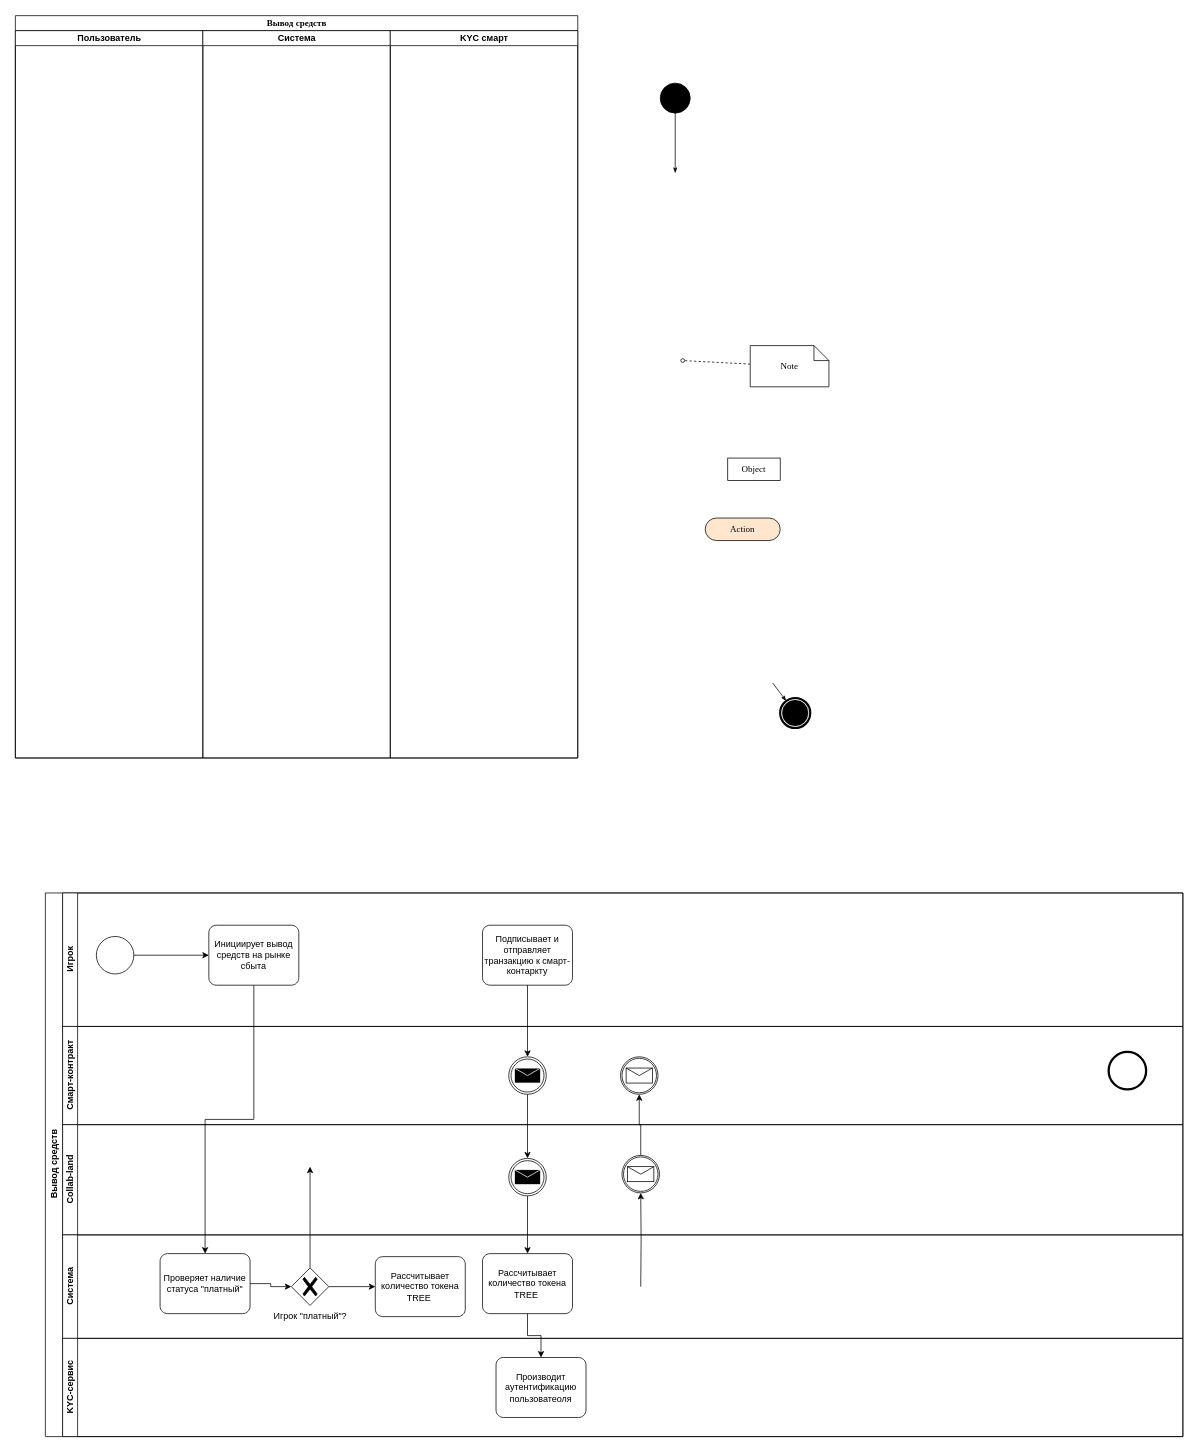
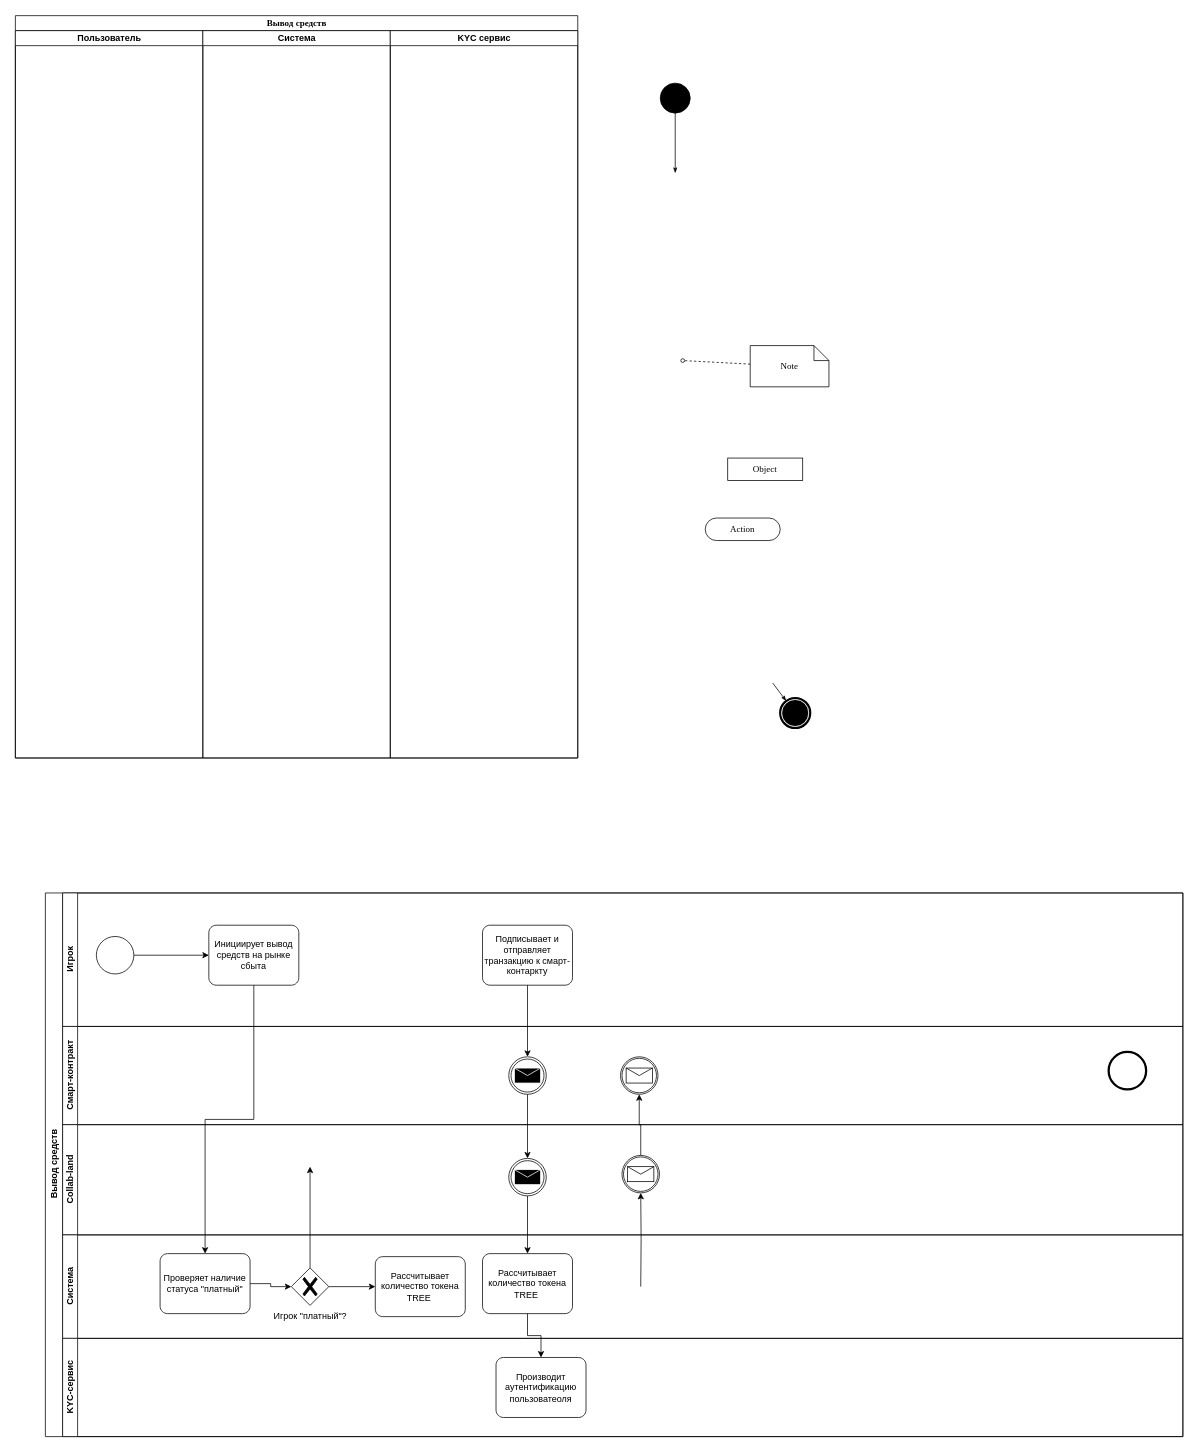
node "KYC смарт": label "KYC смарт" -> "KYC сервис"
node "Object": size 53x23 -> 75x23
node "Action": fillcolor #ffe6cc -> #ffffff
